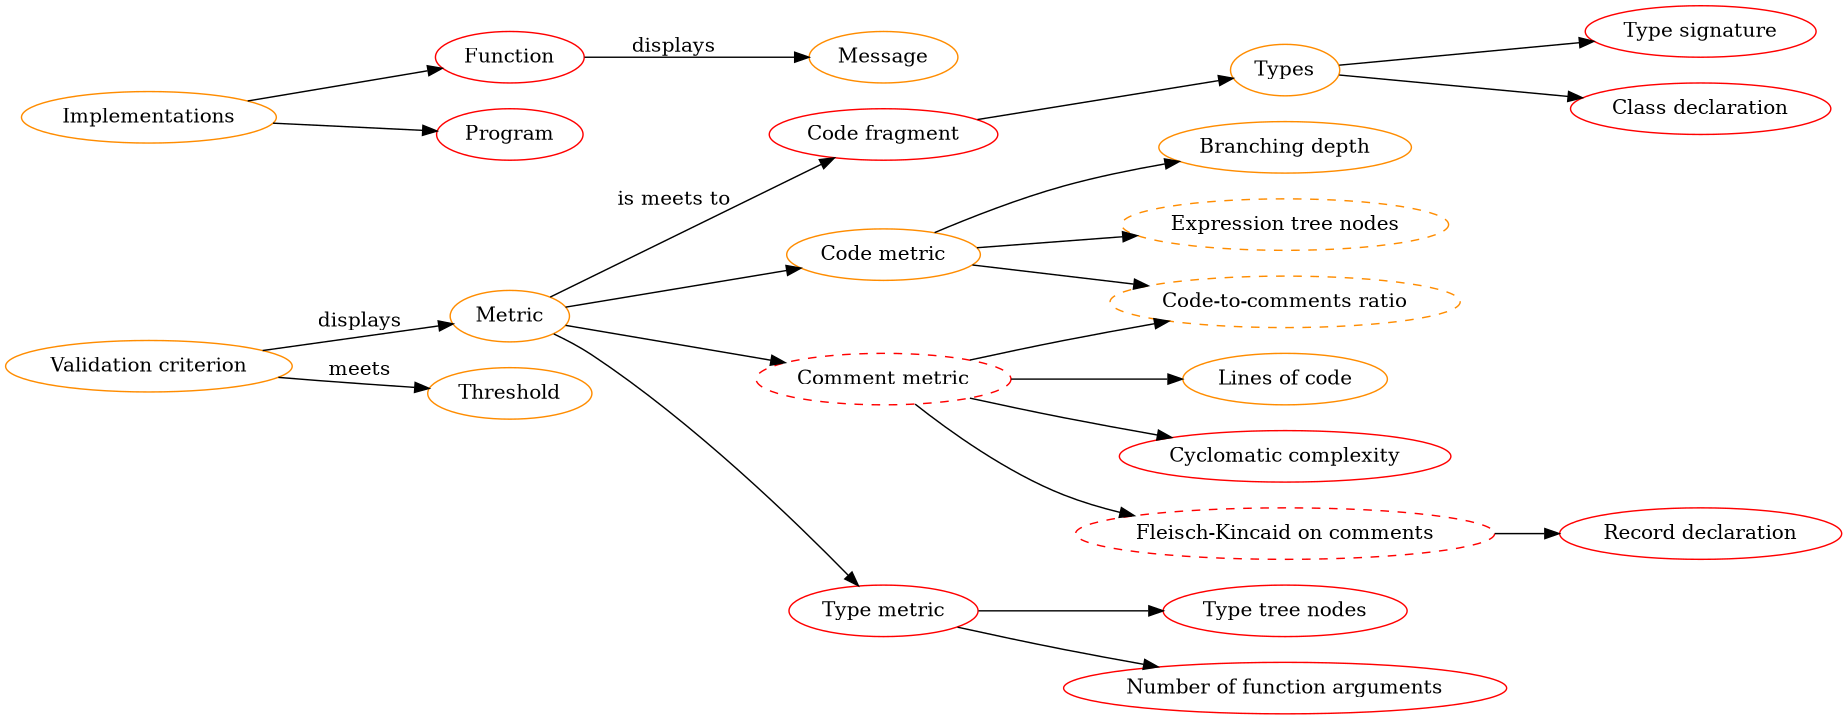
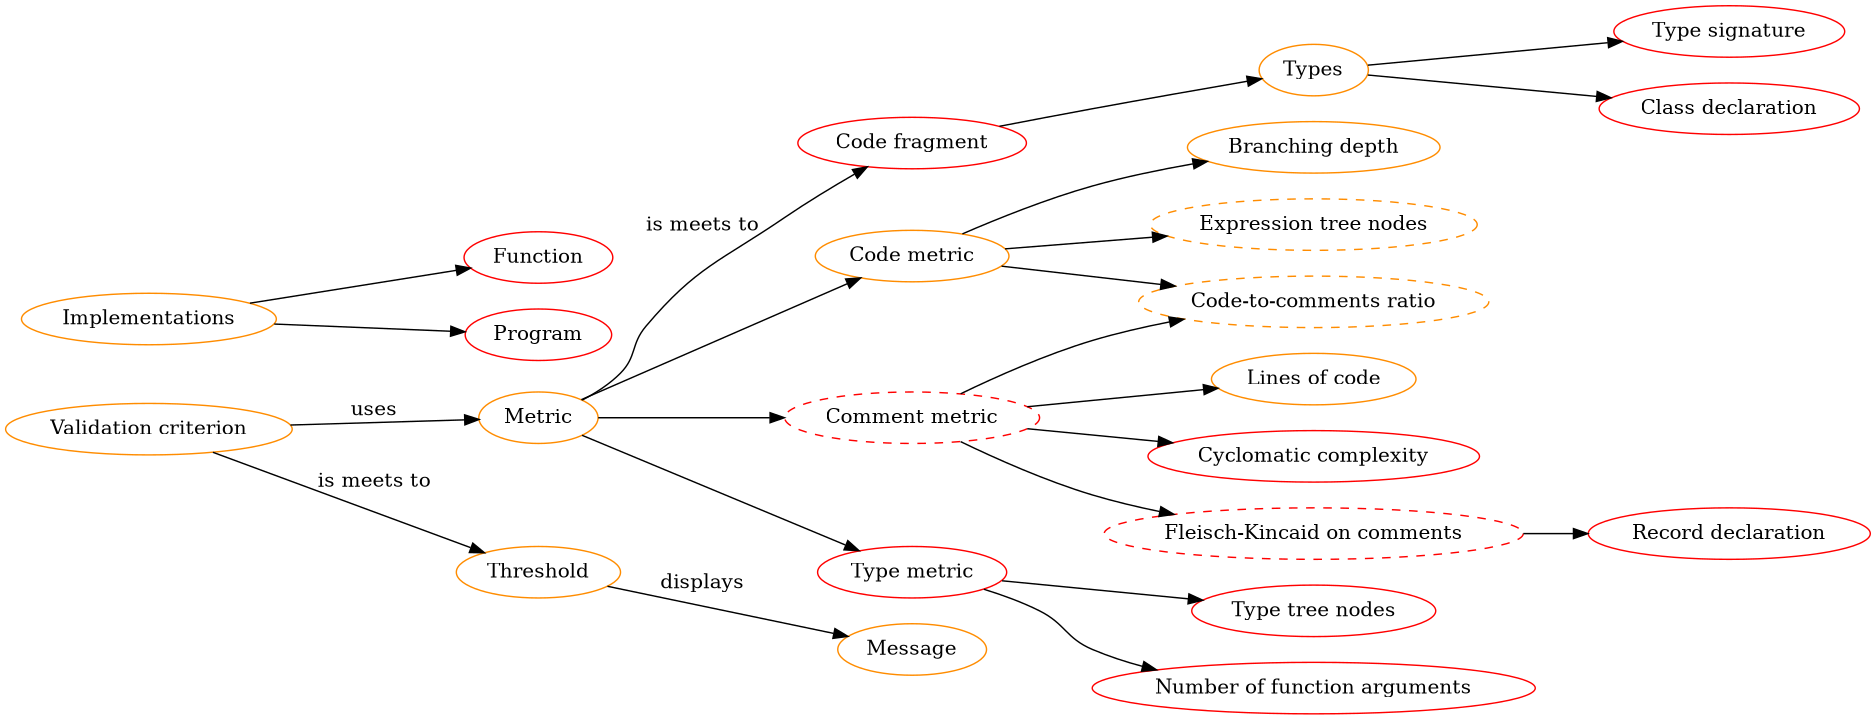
edge "Function" -> "Message": now "Threshold" -> "Message"
edge "Validation criterion" -> "Metric": label "displays" -> "uses"
edge "Validation criterion" -> "Threshold": label "meets" -> "is meets to"
